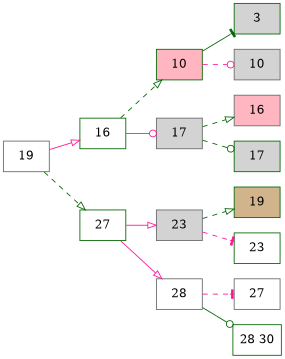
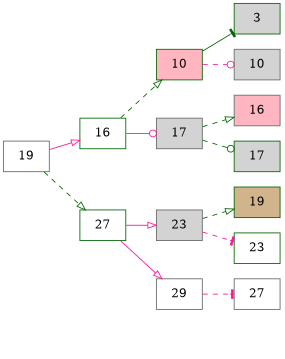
node "28": label "28" -> "29"
node "28 30": removed
